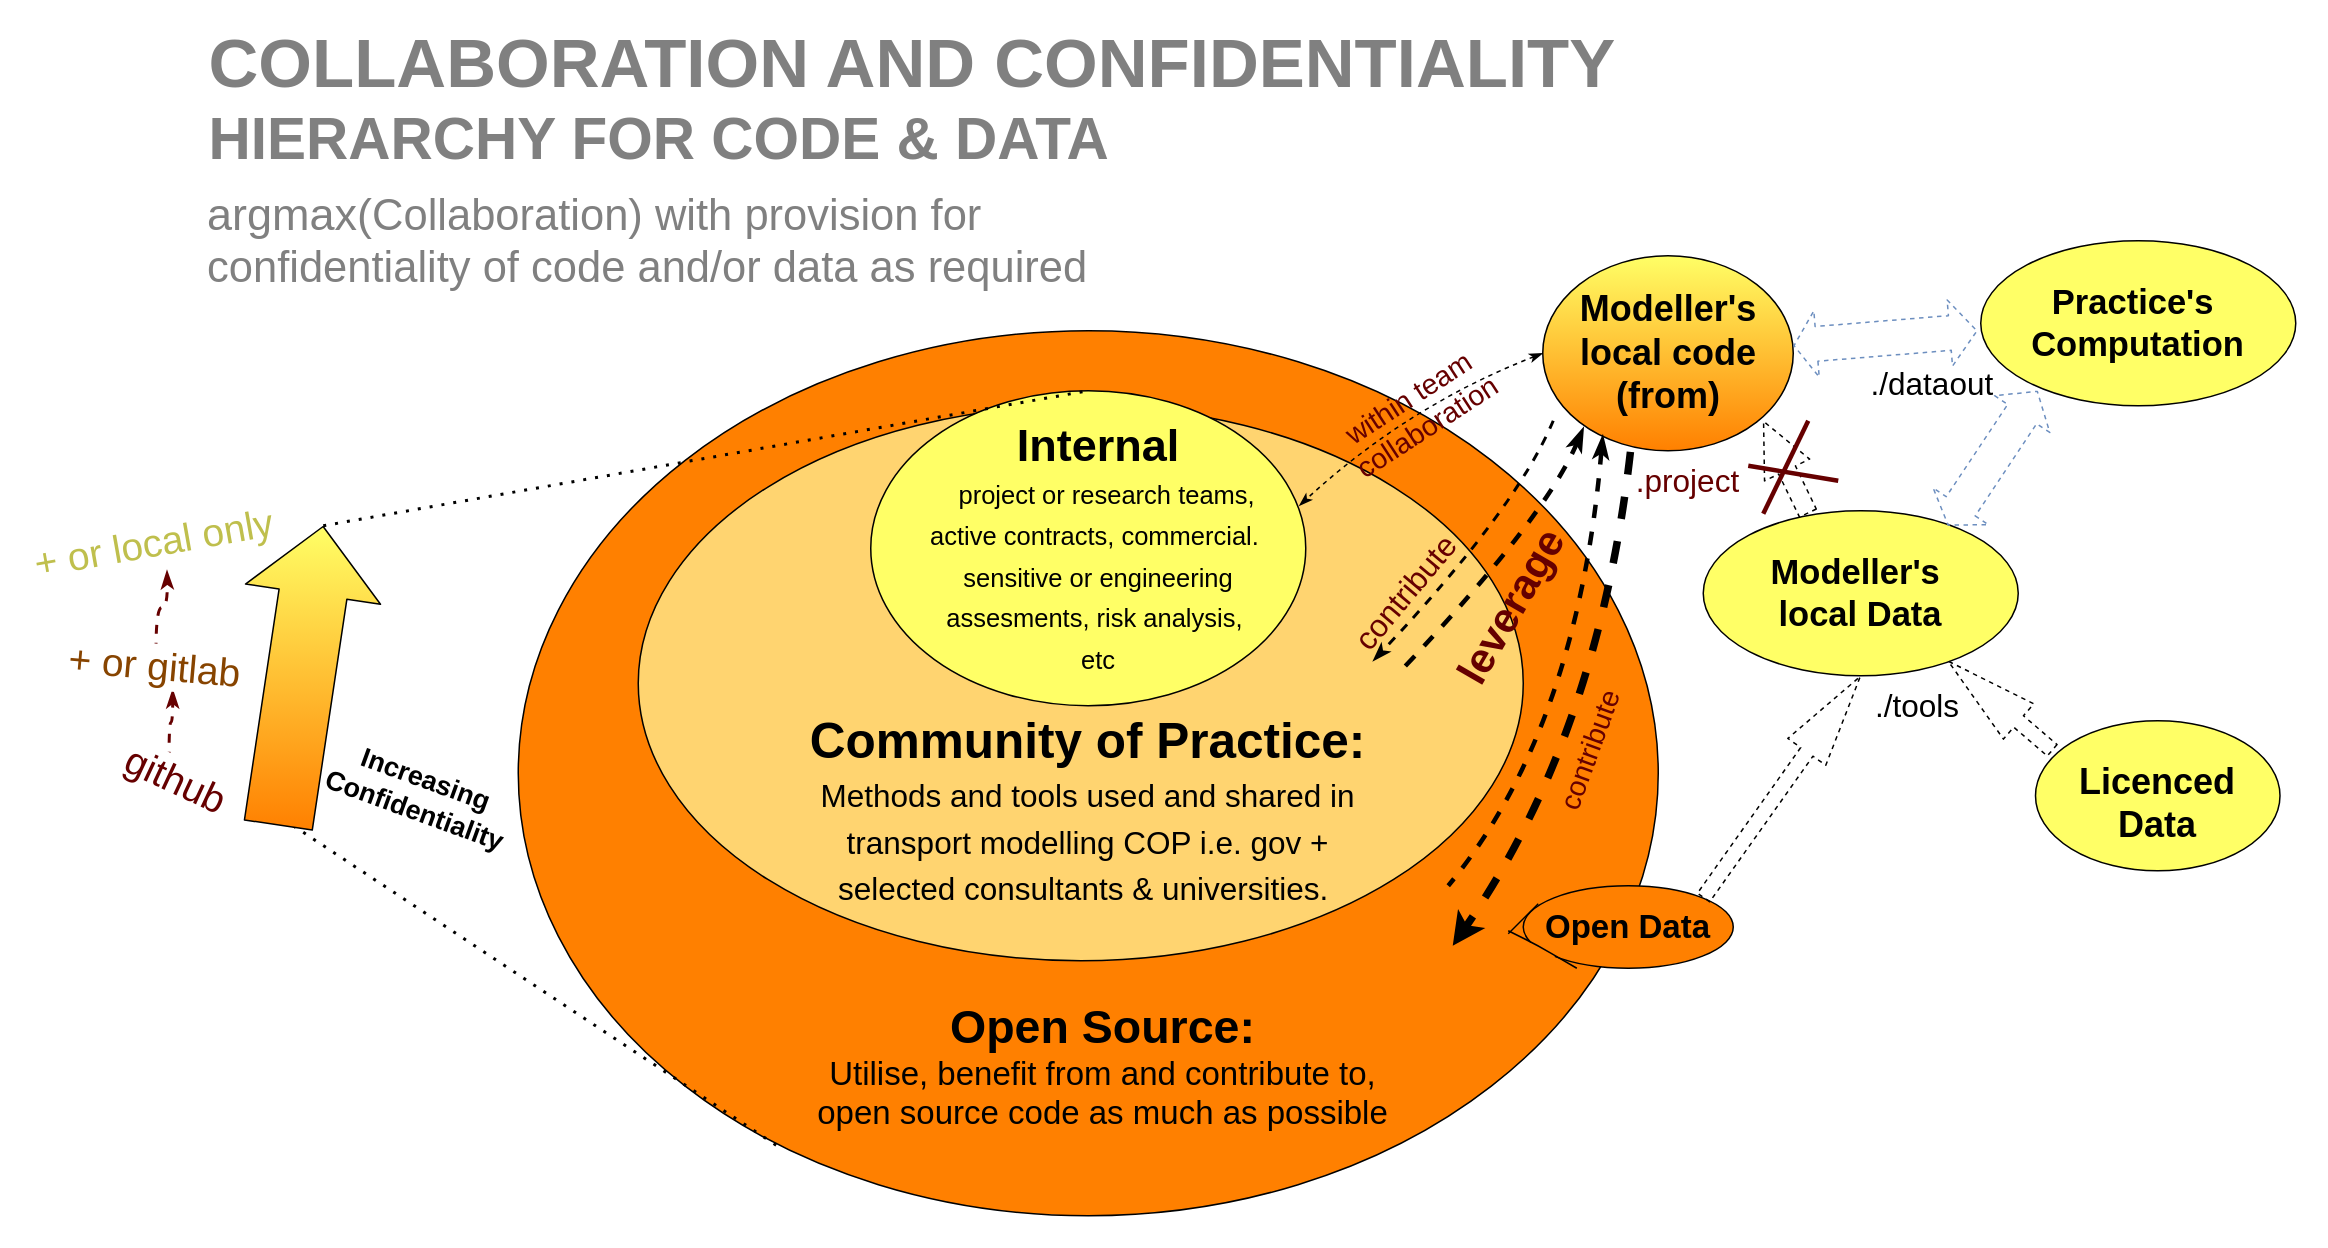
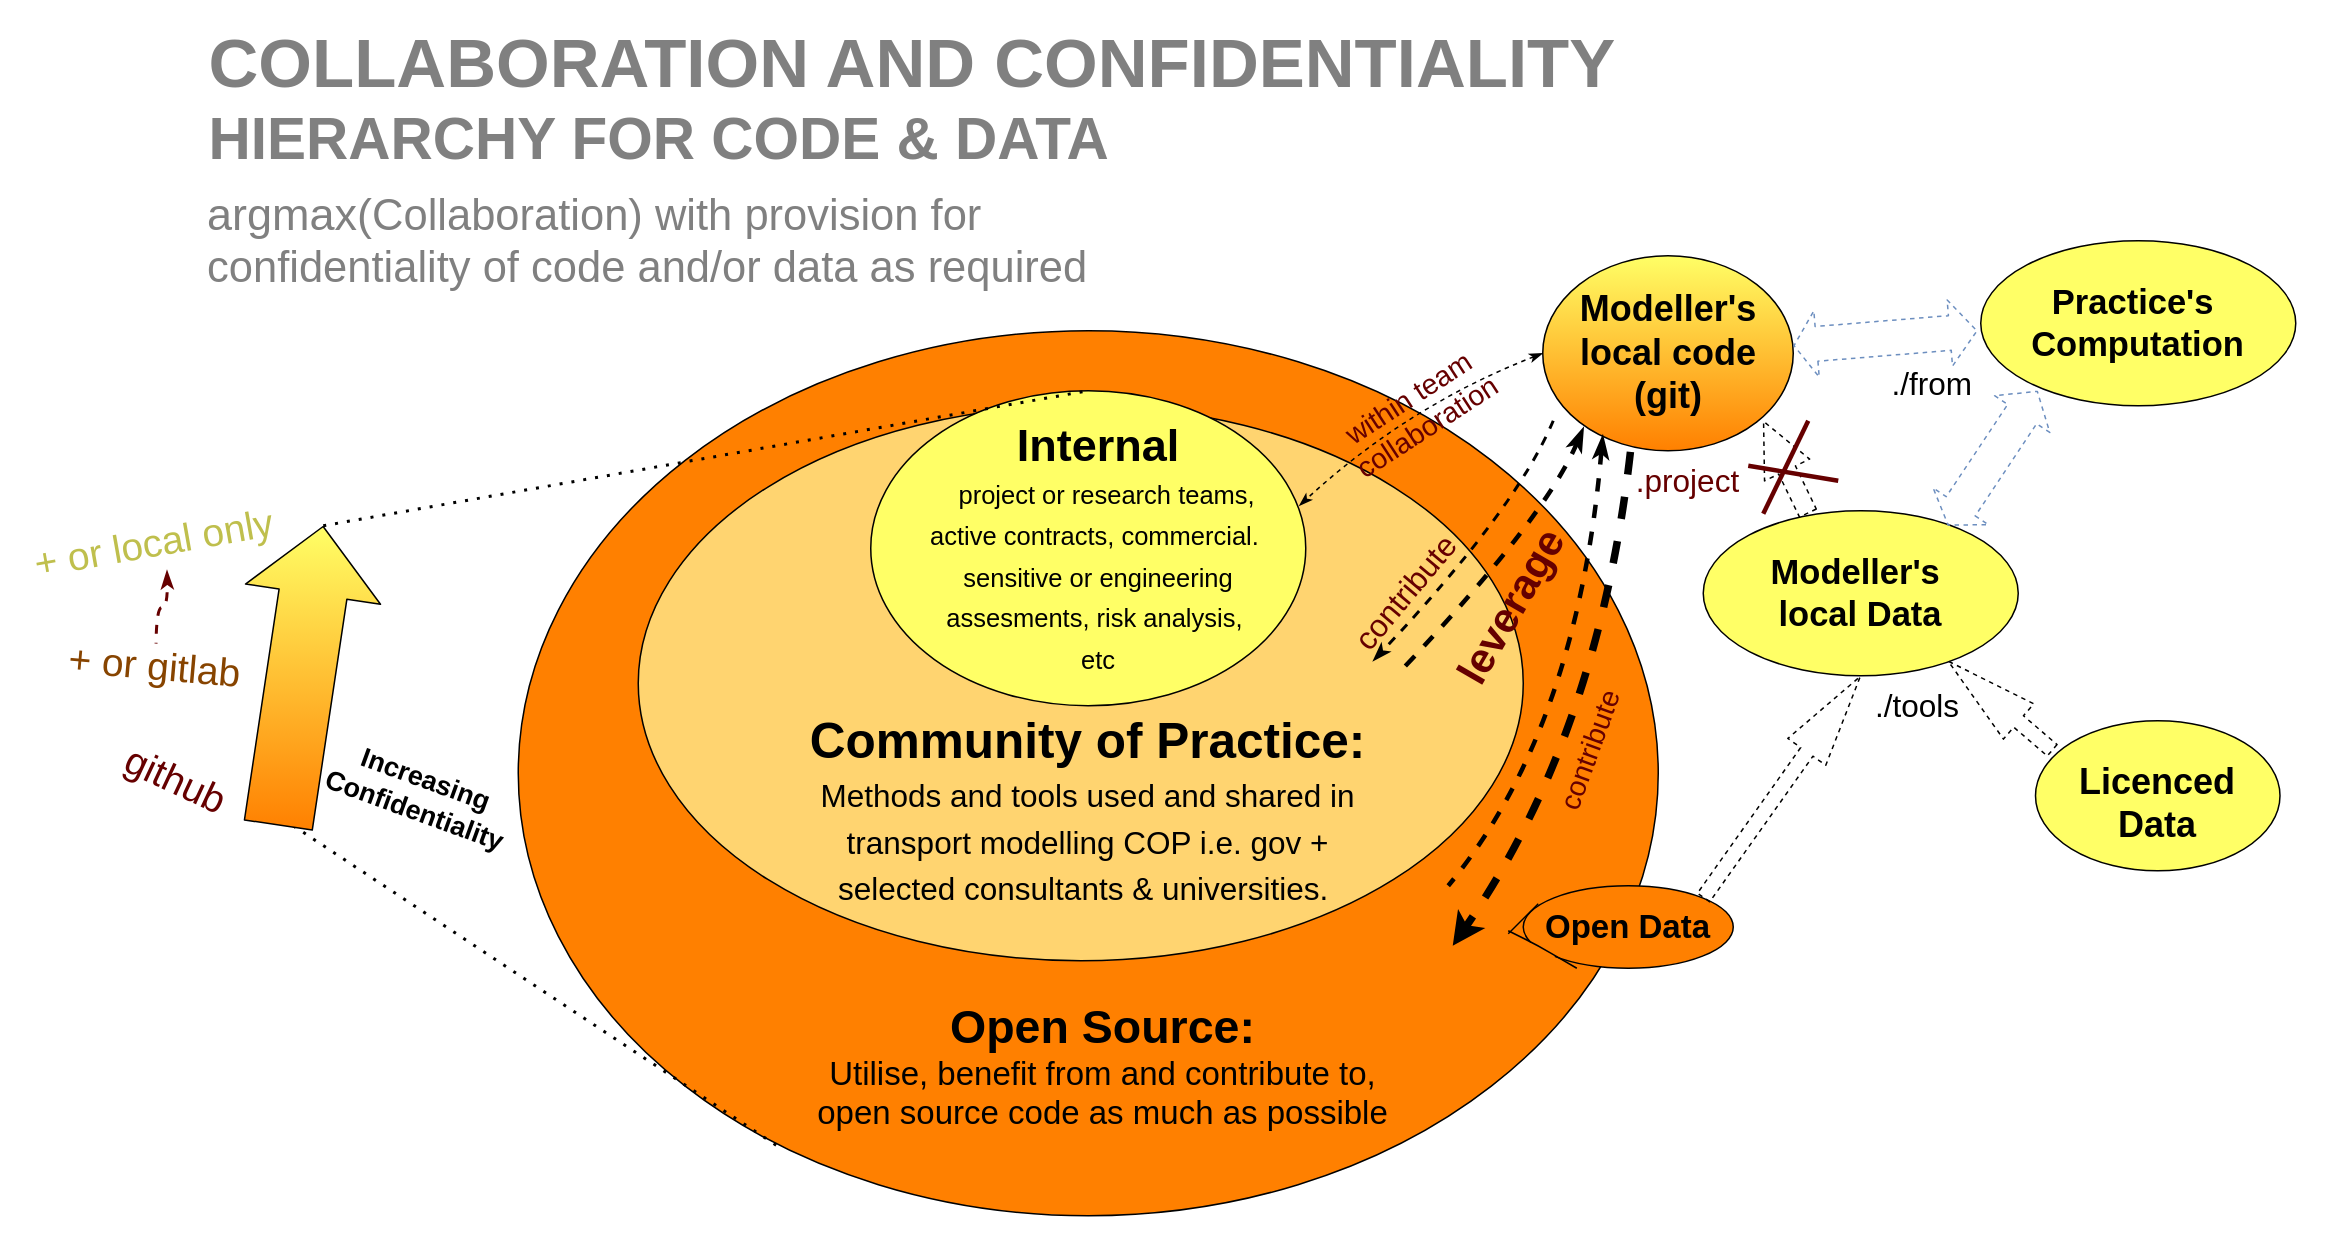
node "Modeller's local code (from)": label "Modeller's local code (from)" -> "Modeller's local code (git)"
node "./dataout": label "./dataout" -> "./from"
edge "github" -> "+ or gitlab": removed
